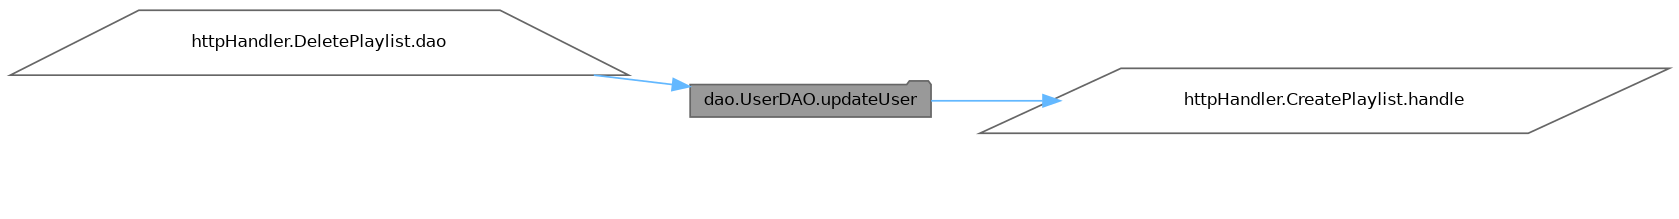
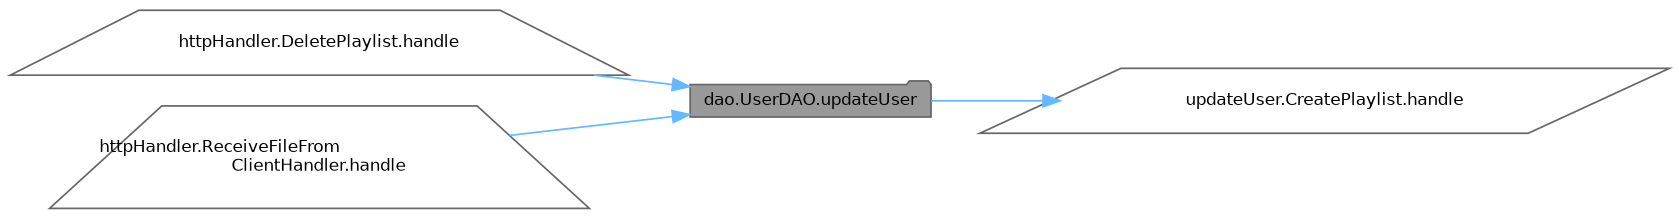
node "httpHandler.DeletePlaylist.dao": label "httpHandler.DeletePlaylist.dao" -> "httpHandler.DeletePlaylist.handle"
node "httpHandler.CreatePlaylist.handle": label "httpHandler.CreatePlaylist.handle" -> "updateUser.CreatePlaylist.handle"
node "httpHandler.ReceiveFileFrom ClientHandler.handle": added
